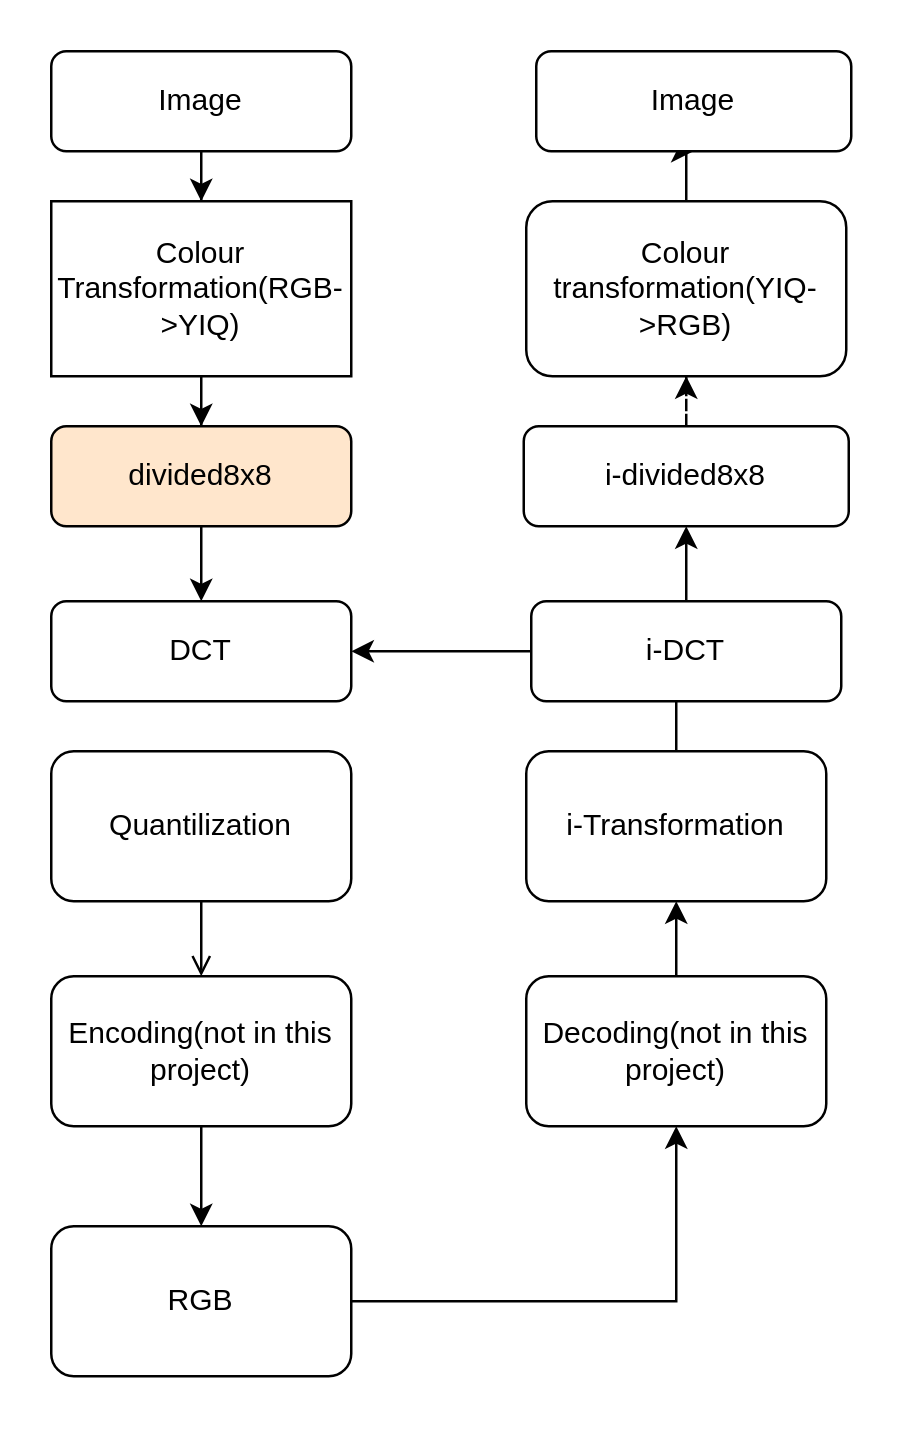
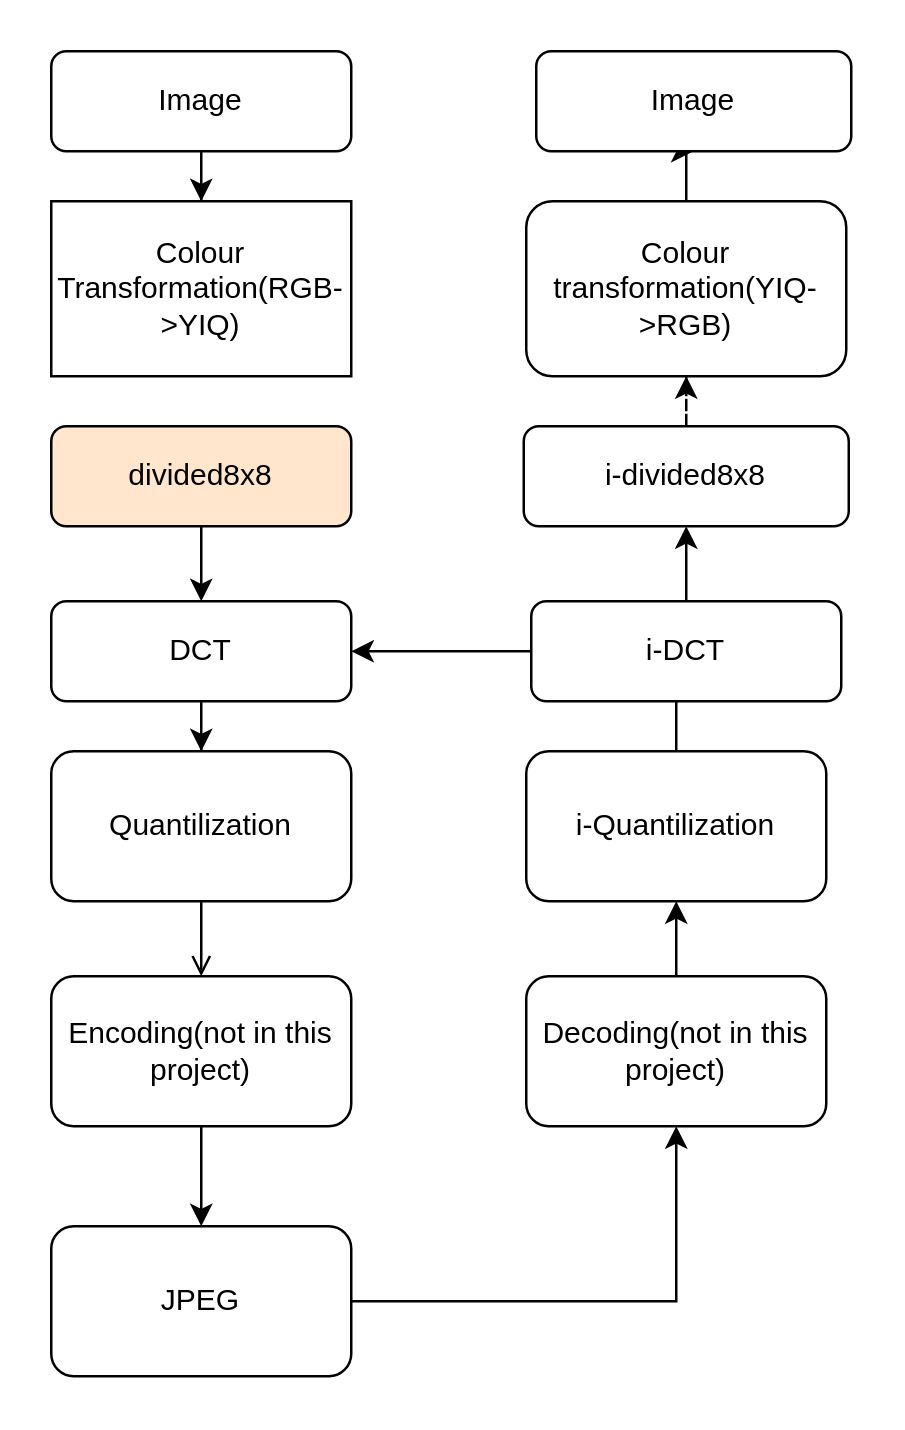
edge "Colour Transformation(RGB->YIQ)" -> "divided8x8": removed
edge "DCT" -> "Quantilization": added
node "i-Transformation": label "i-Transformation" -> "i-Quantilization"
node "RGB": label "RGB" -> "JPEG"
